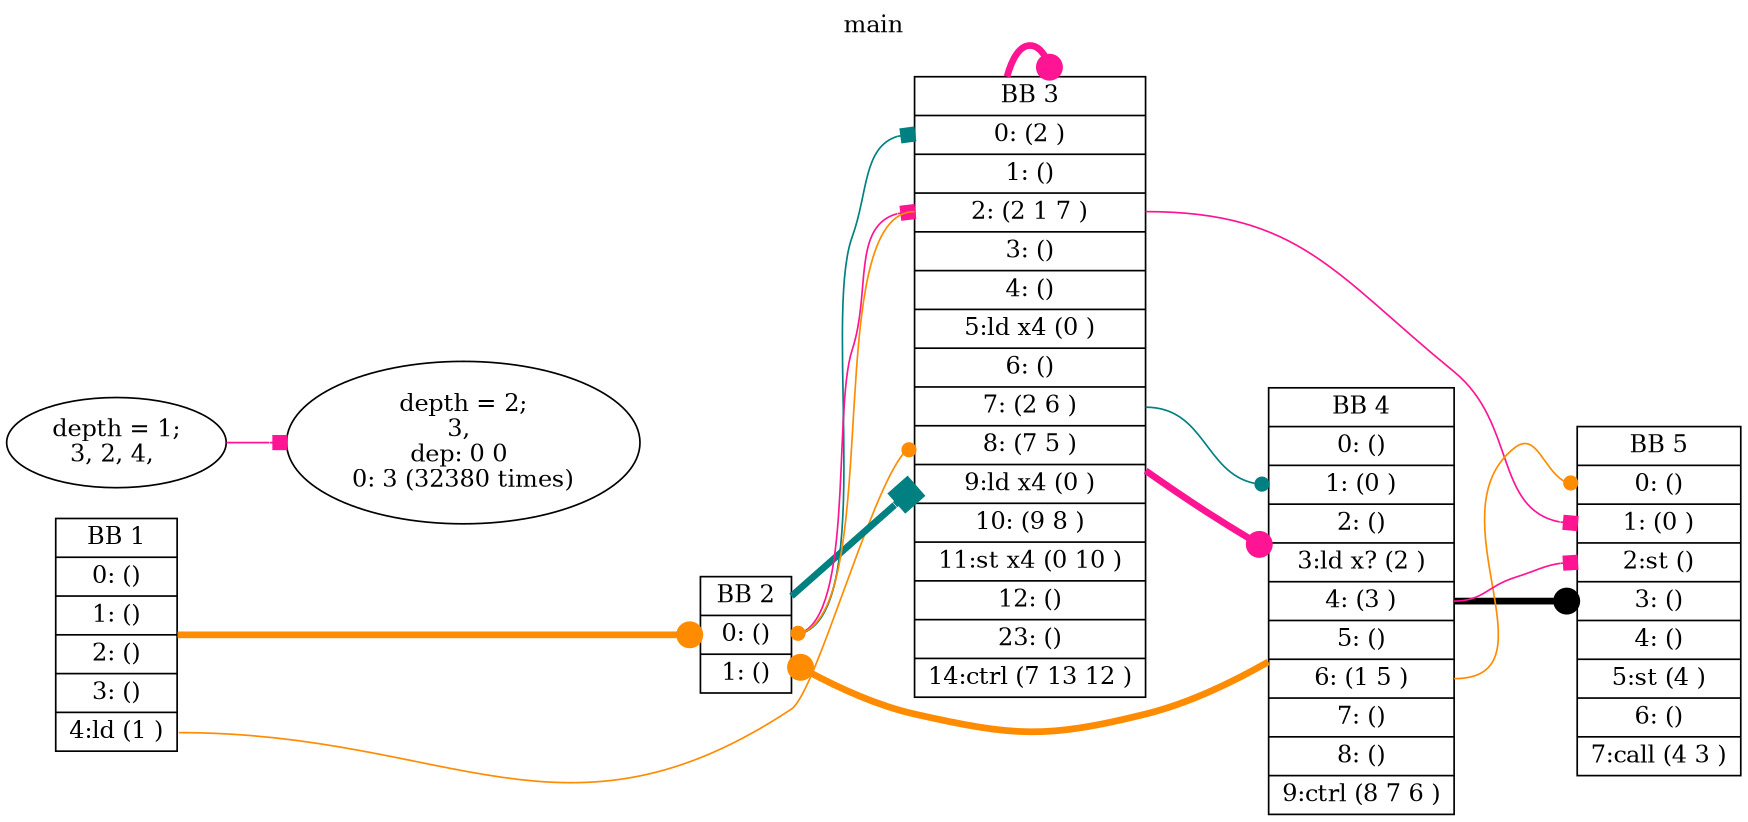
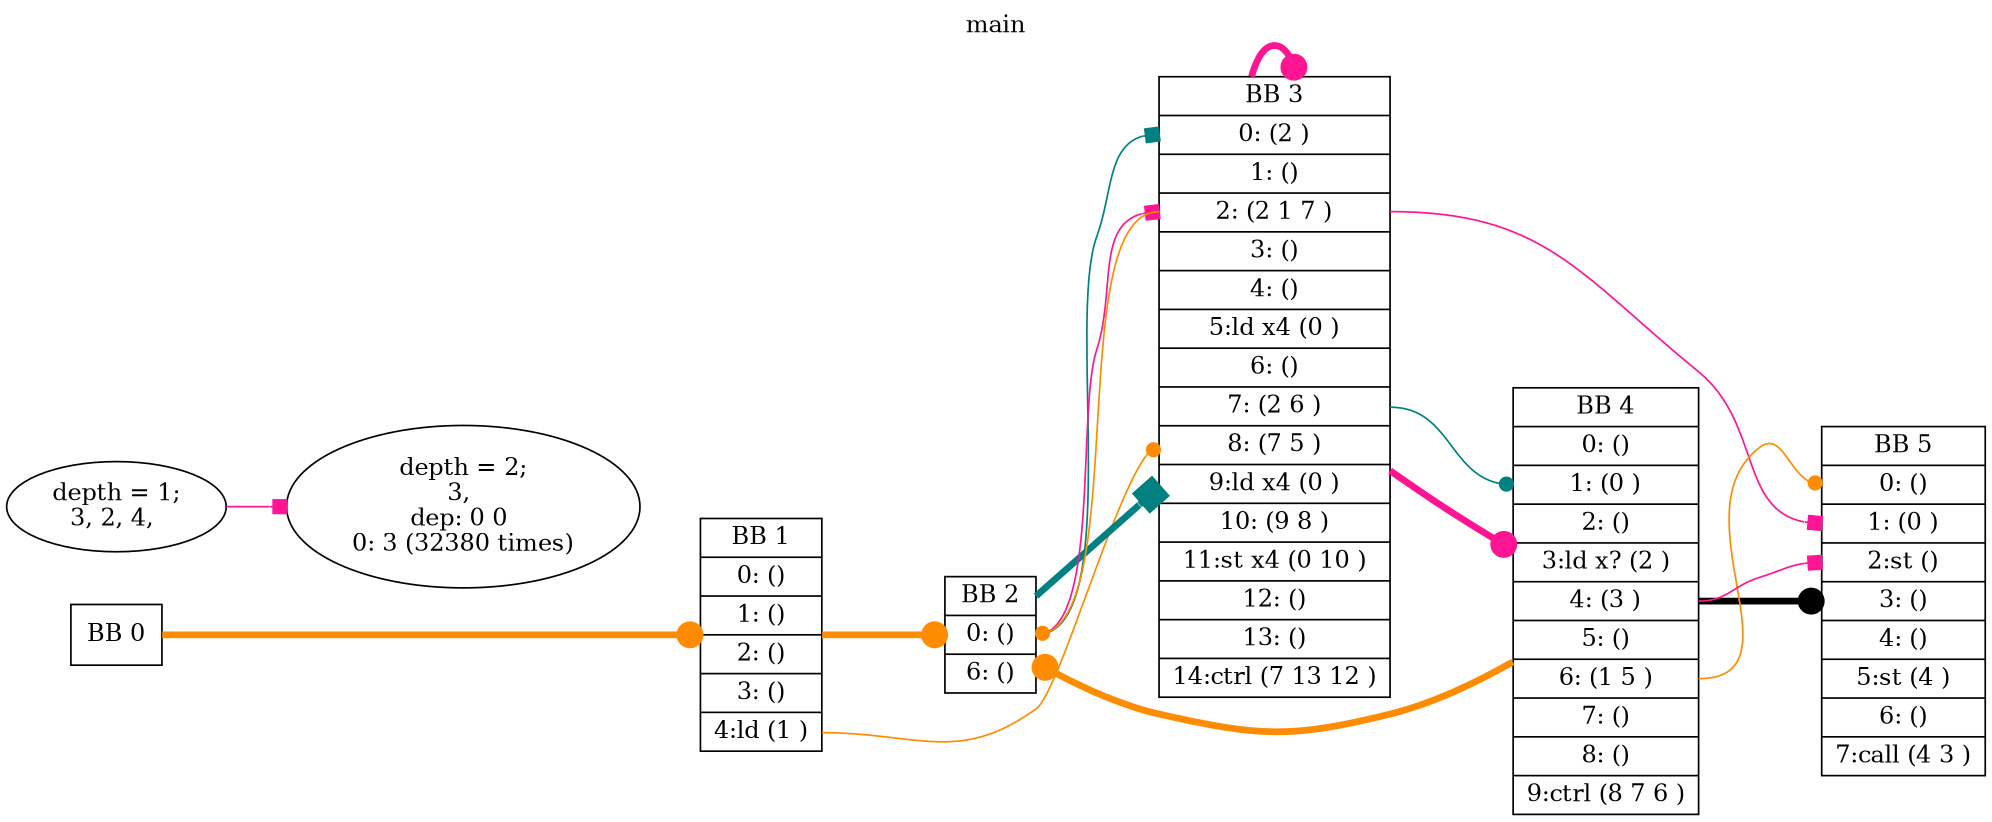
node "BB 0": added
node "BB 3": text "23: ()" -> "13: ()"
node "BB 2": text "1: ()" -> "6: ()"
